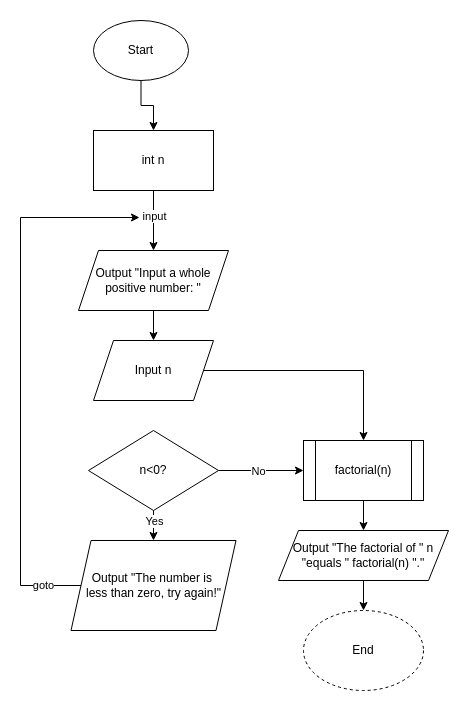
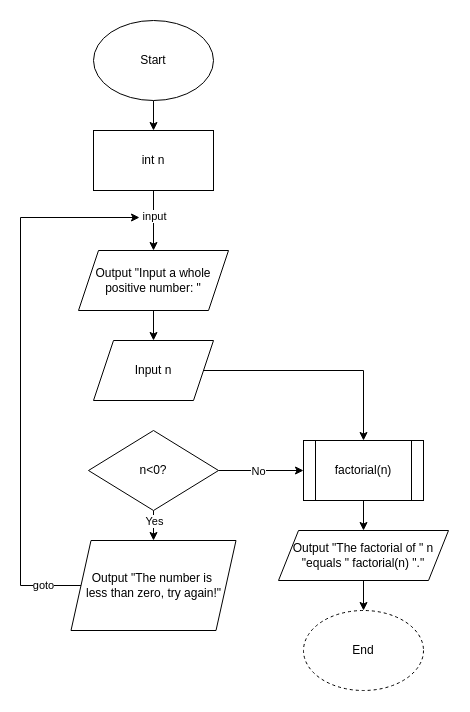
node "Start": size 95x60 -> 120x80
